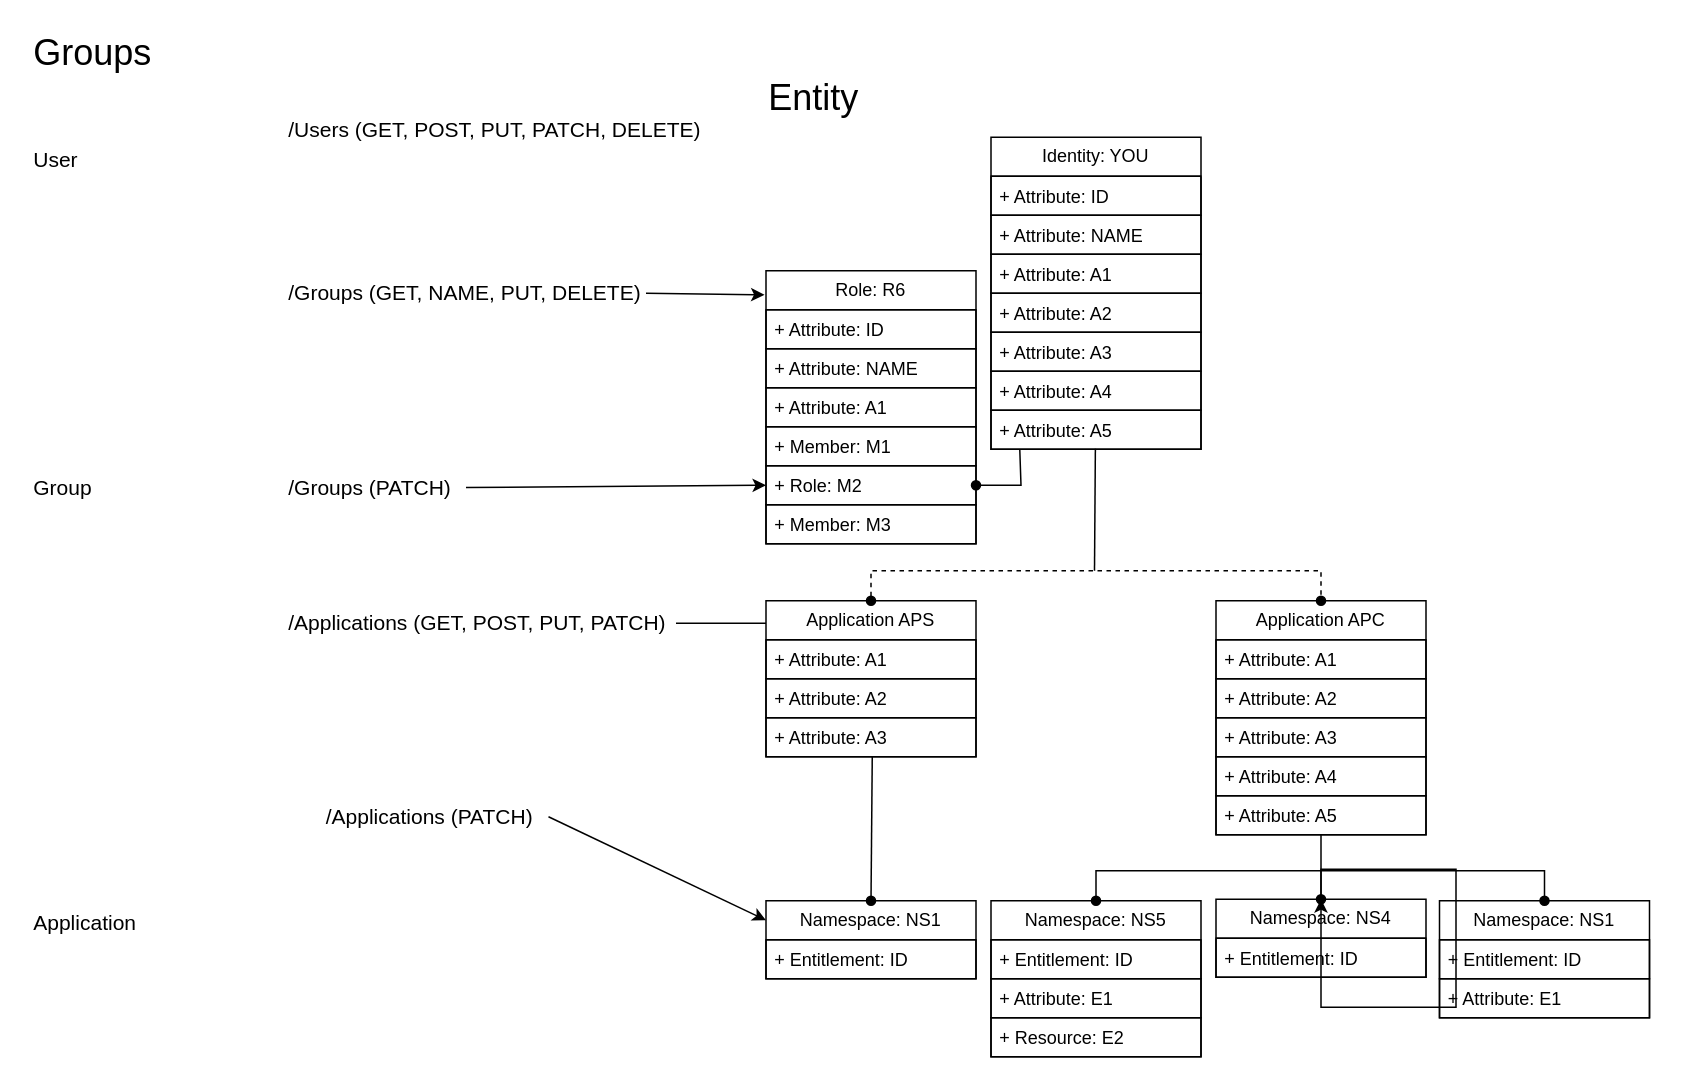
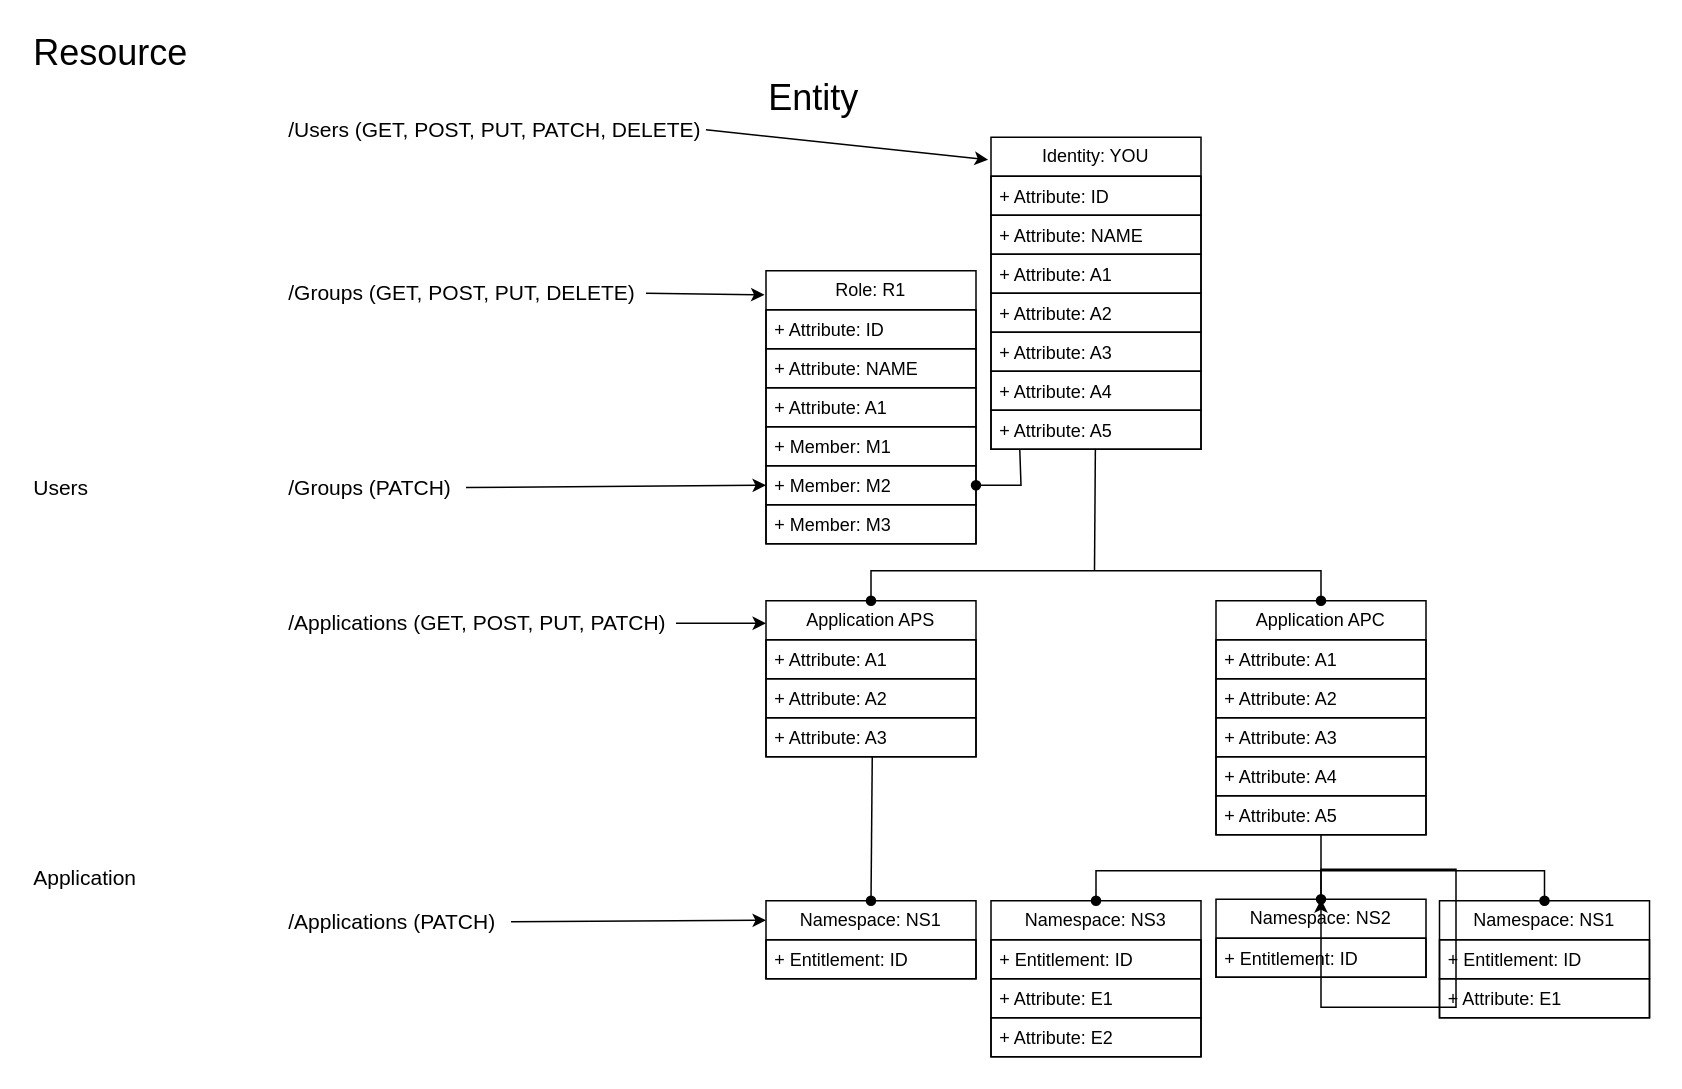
node "Groups": label "Groups" -> "Resource"
edge "/Users (GET, POST, PUT, PATCH, DELETE)" -> "Identity: YOU": added
node "User": removed
node "Role: R6": label "Role: R6" -> "Role: R1"
node "/Groups (GET, NAME, PUT, DELETE)": label "/Groups (GET, NAME, PUT, DELETE)" -> "/Groups (GET, POST, PUT, DELETE)"
node "+ Role: M2": label "+ Role: M2" -> "+ Member: M2"
node "Group": label "Group" -> "Users"
edge "Application APS" -- "Application APC": style dashed -> solid
edge "/Applications (GET, POST, PUT, PATCH)" -- "Application APS": arrowhead none -> classic
node "/Applications (PATCH)": moved (436, 817) -> (398, 922)
node "Namespace: NS4": label "Namespace: NS4" -> "Namespace: NS2"
node "Namespace: NS5": label "Namespace: NS5" -> "Namespace: NS3"
node "Application": moved (143, 923) -> (143, 878)
node "+ Resource: E2": label "+ Resource: E2" -> "+ Attribute: E2"
